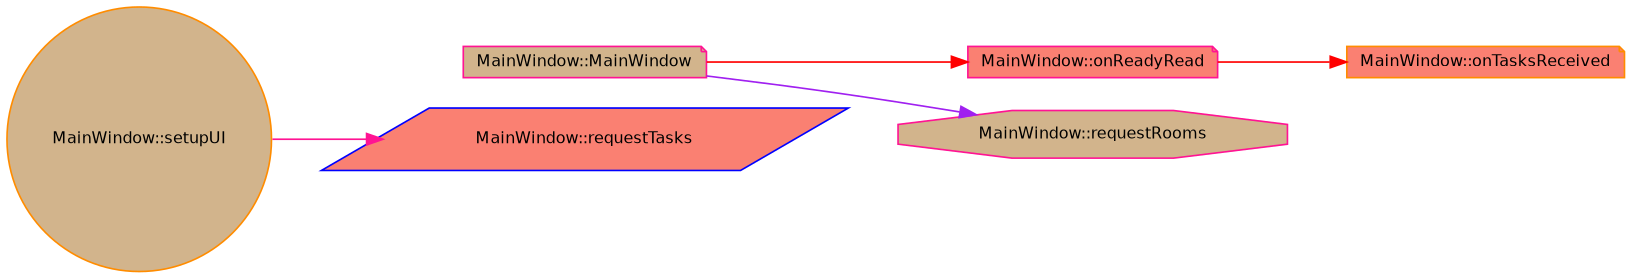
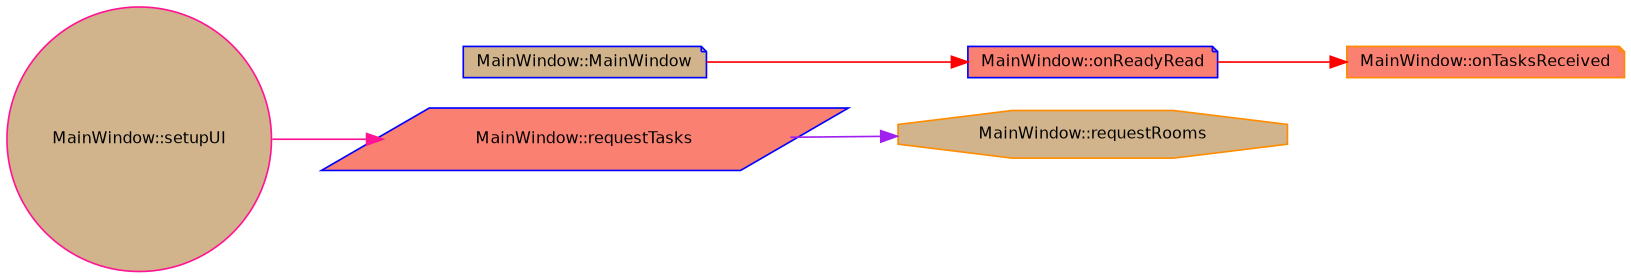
node "MainWindow::MainWindow": color deeppink -> blue
node "MainWindow::onReadyRead": color deeppink -> blue
edge "MainWindow::MainWindow" -> "MainWindow::requestRooms": now "MainWindow::requestTasks" -> "MainWindow::requestRooms"
node "MainWindow::requestRooms": color deeppink -> darkorange
node "MainWindow::setupUI": color darkorange -> deeppink
